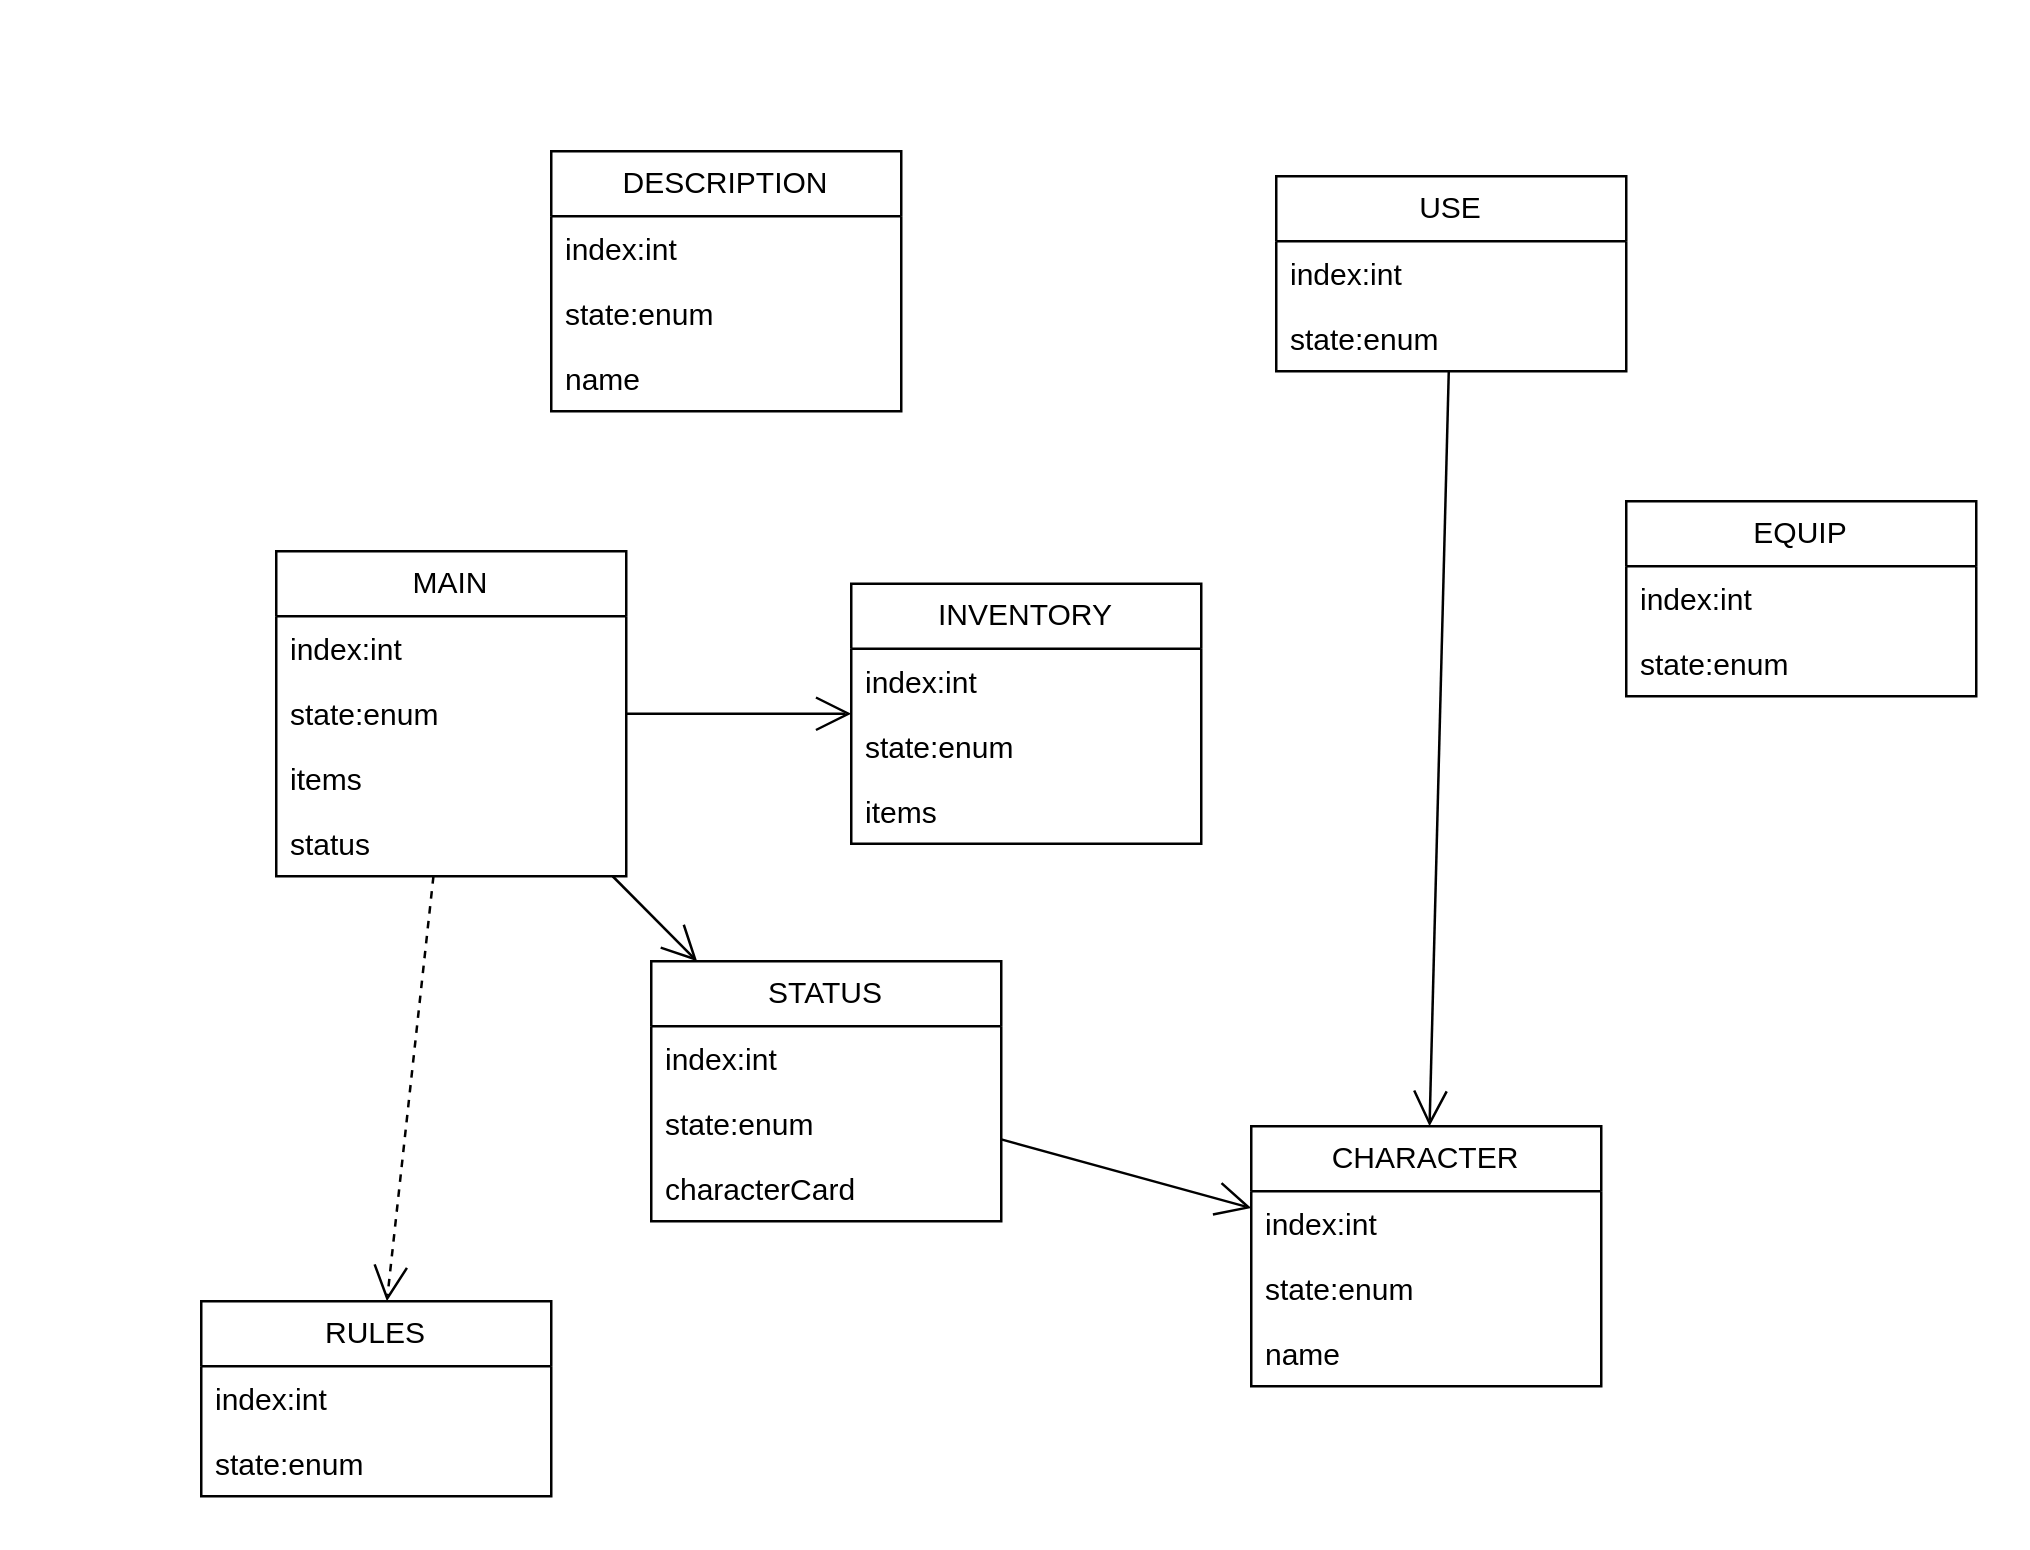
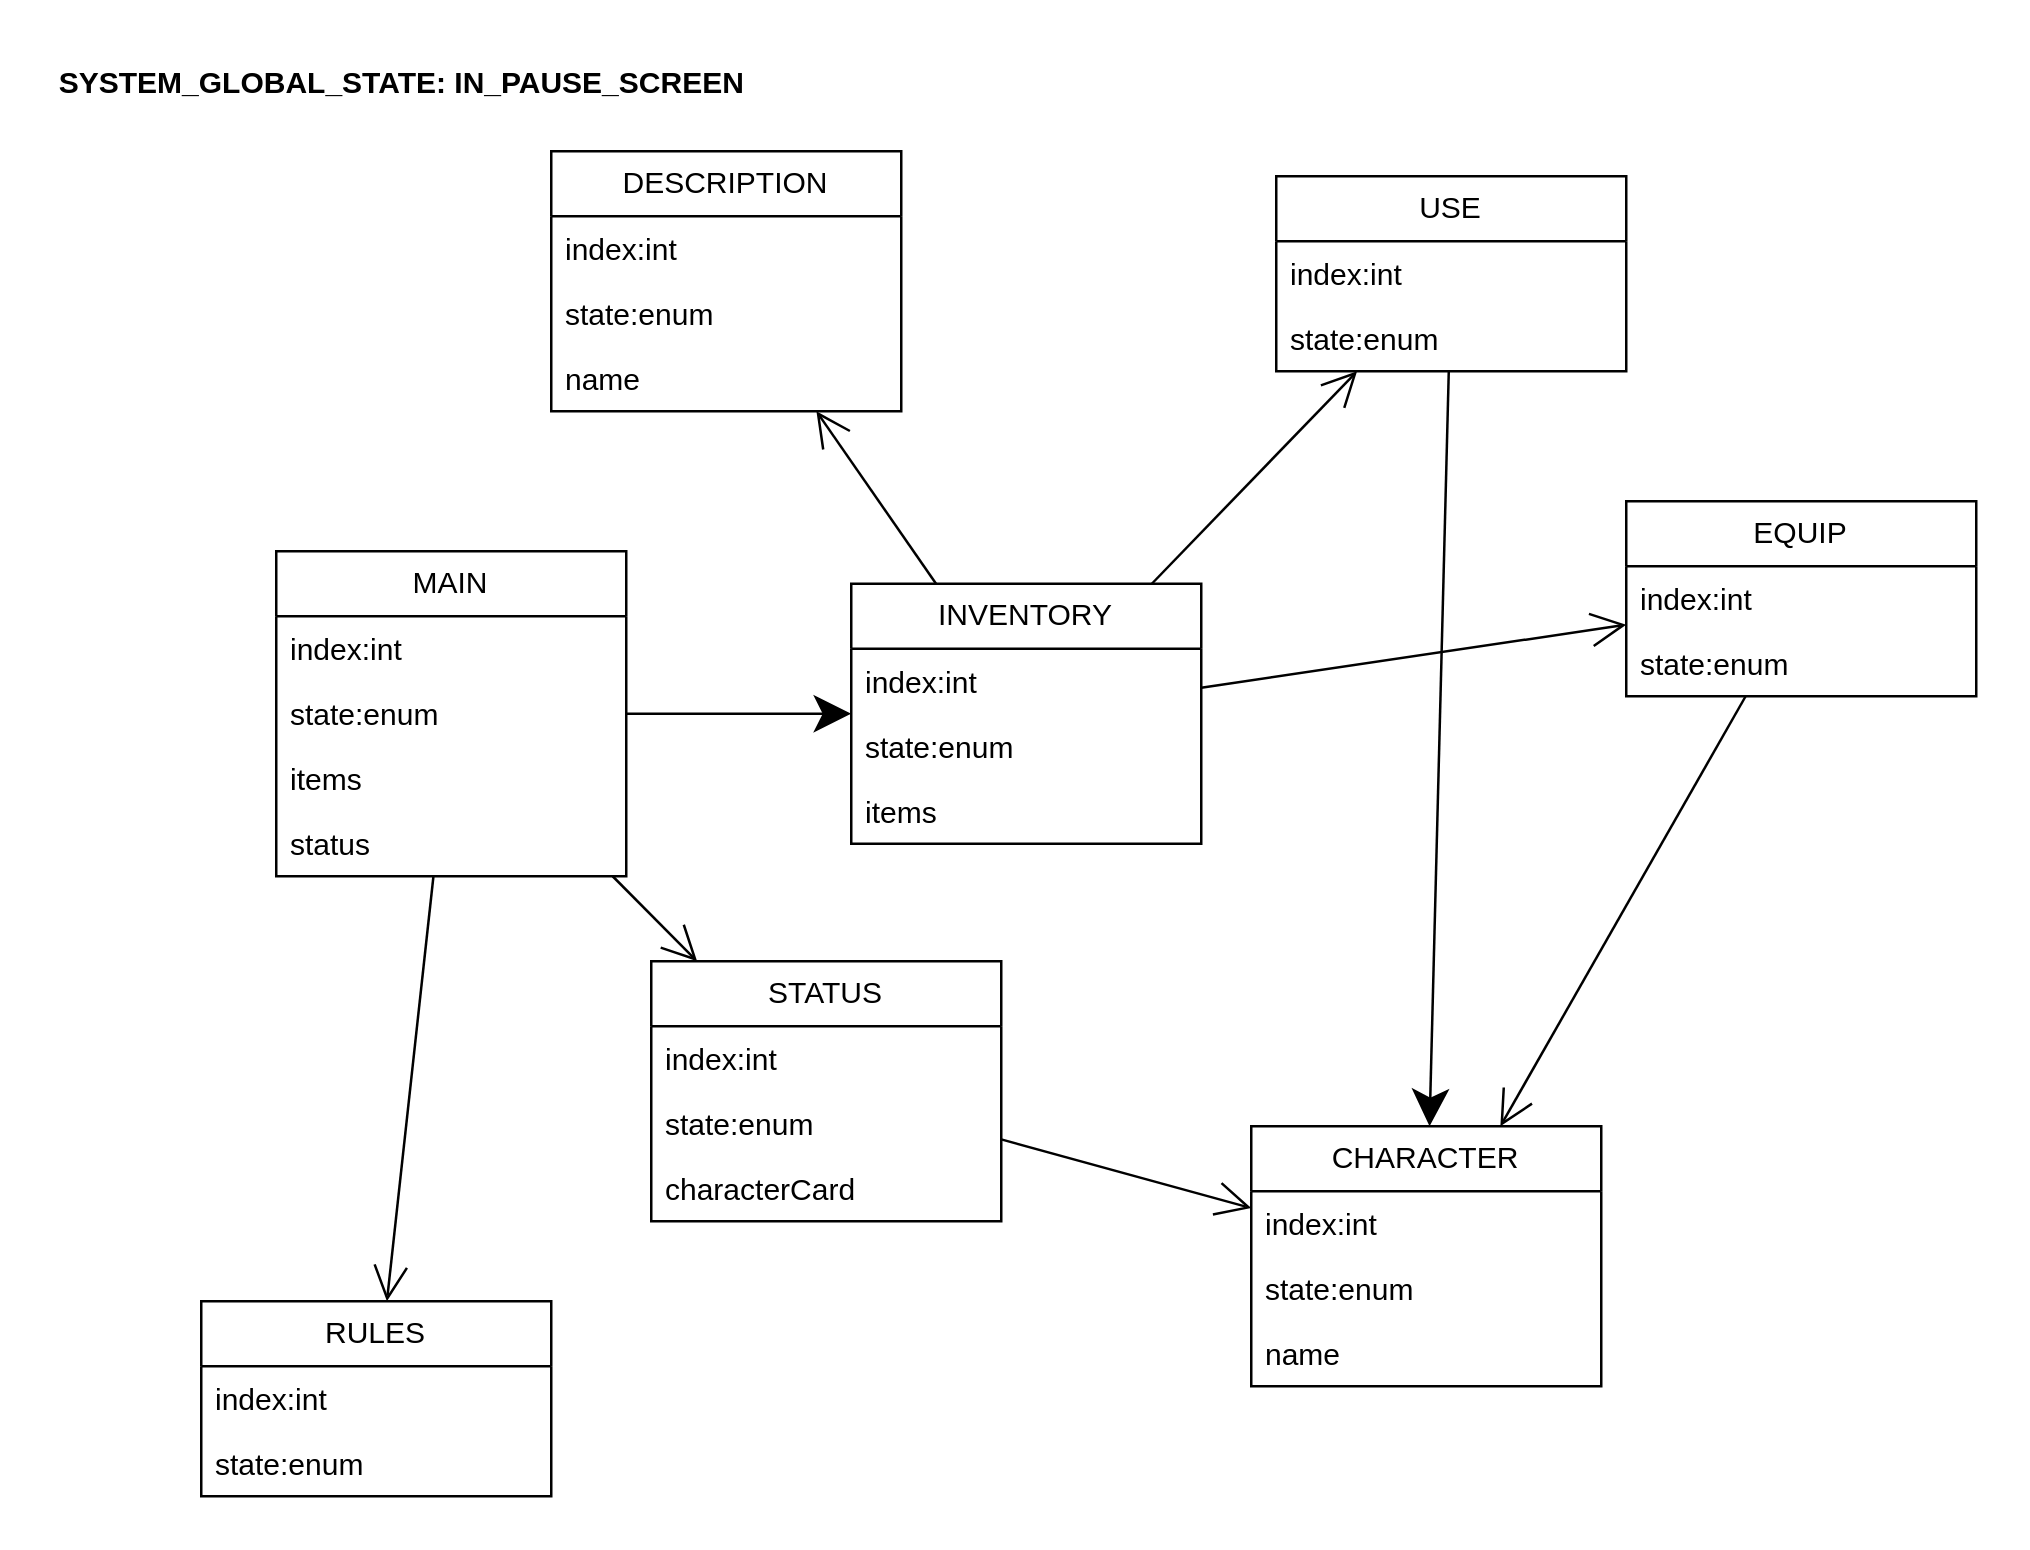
node "SYSTEM_GLOBAL_STATE: IN_PAUSE_SCREEN": added
edge "INVENTORY" -> "USE": added
edge "INVENTORY" -> "DESCRIPTION": added
edge "INVENTORY" -> "EQUIP": added
edge "MAIN" -> "INVENTORY": arrowhead open -> classic
edge "EQUIP" -> "CHARACTER": added
edge "MAIN" -> "RULES": style dashed -> solid
edge "USE" -> "CHARACTER": arrowhead open -> classic
